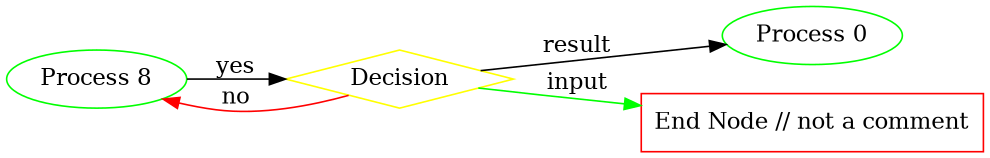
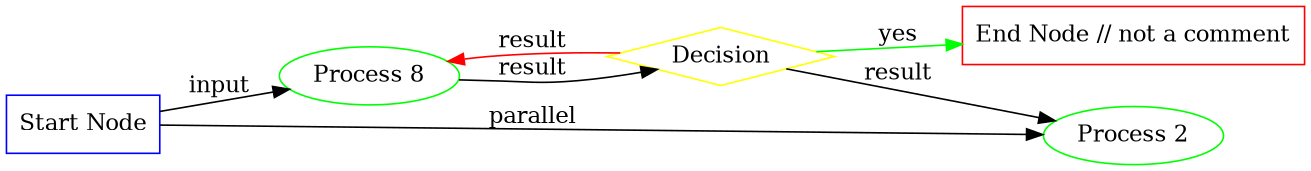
node "Process 0": label "Process 0" -> "Process 2"
edge "Process 8" -> "Decision": label "yes" -> "result"
edge "Decision" -> "End Node // not a comment": label "input" -> "yes"
edge "Decision" -> "Process 8": label "no" -> "result"
node "Start Node": added
